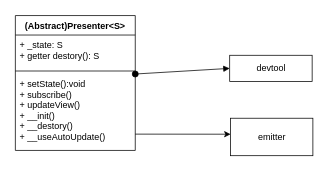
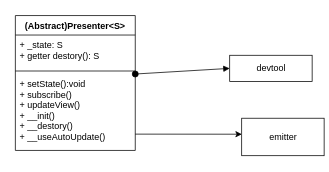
node "emitter": moved (272, 137) -> (283, 137)
